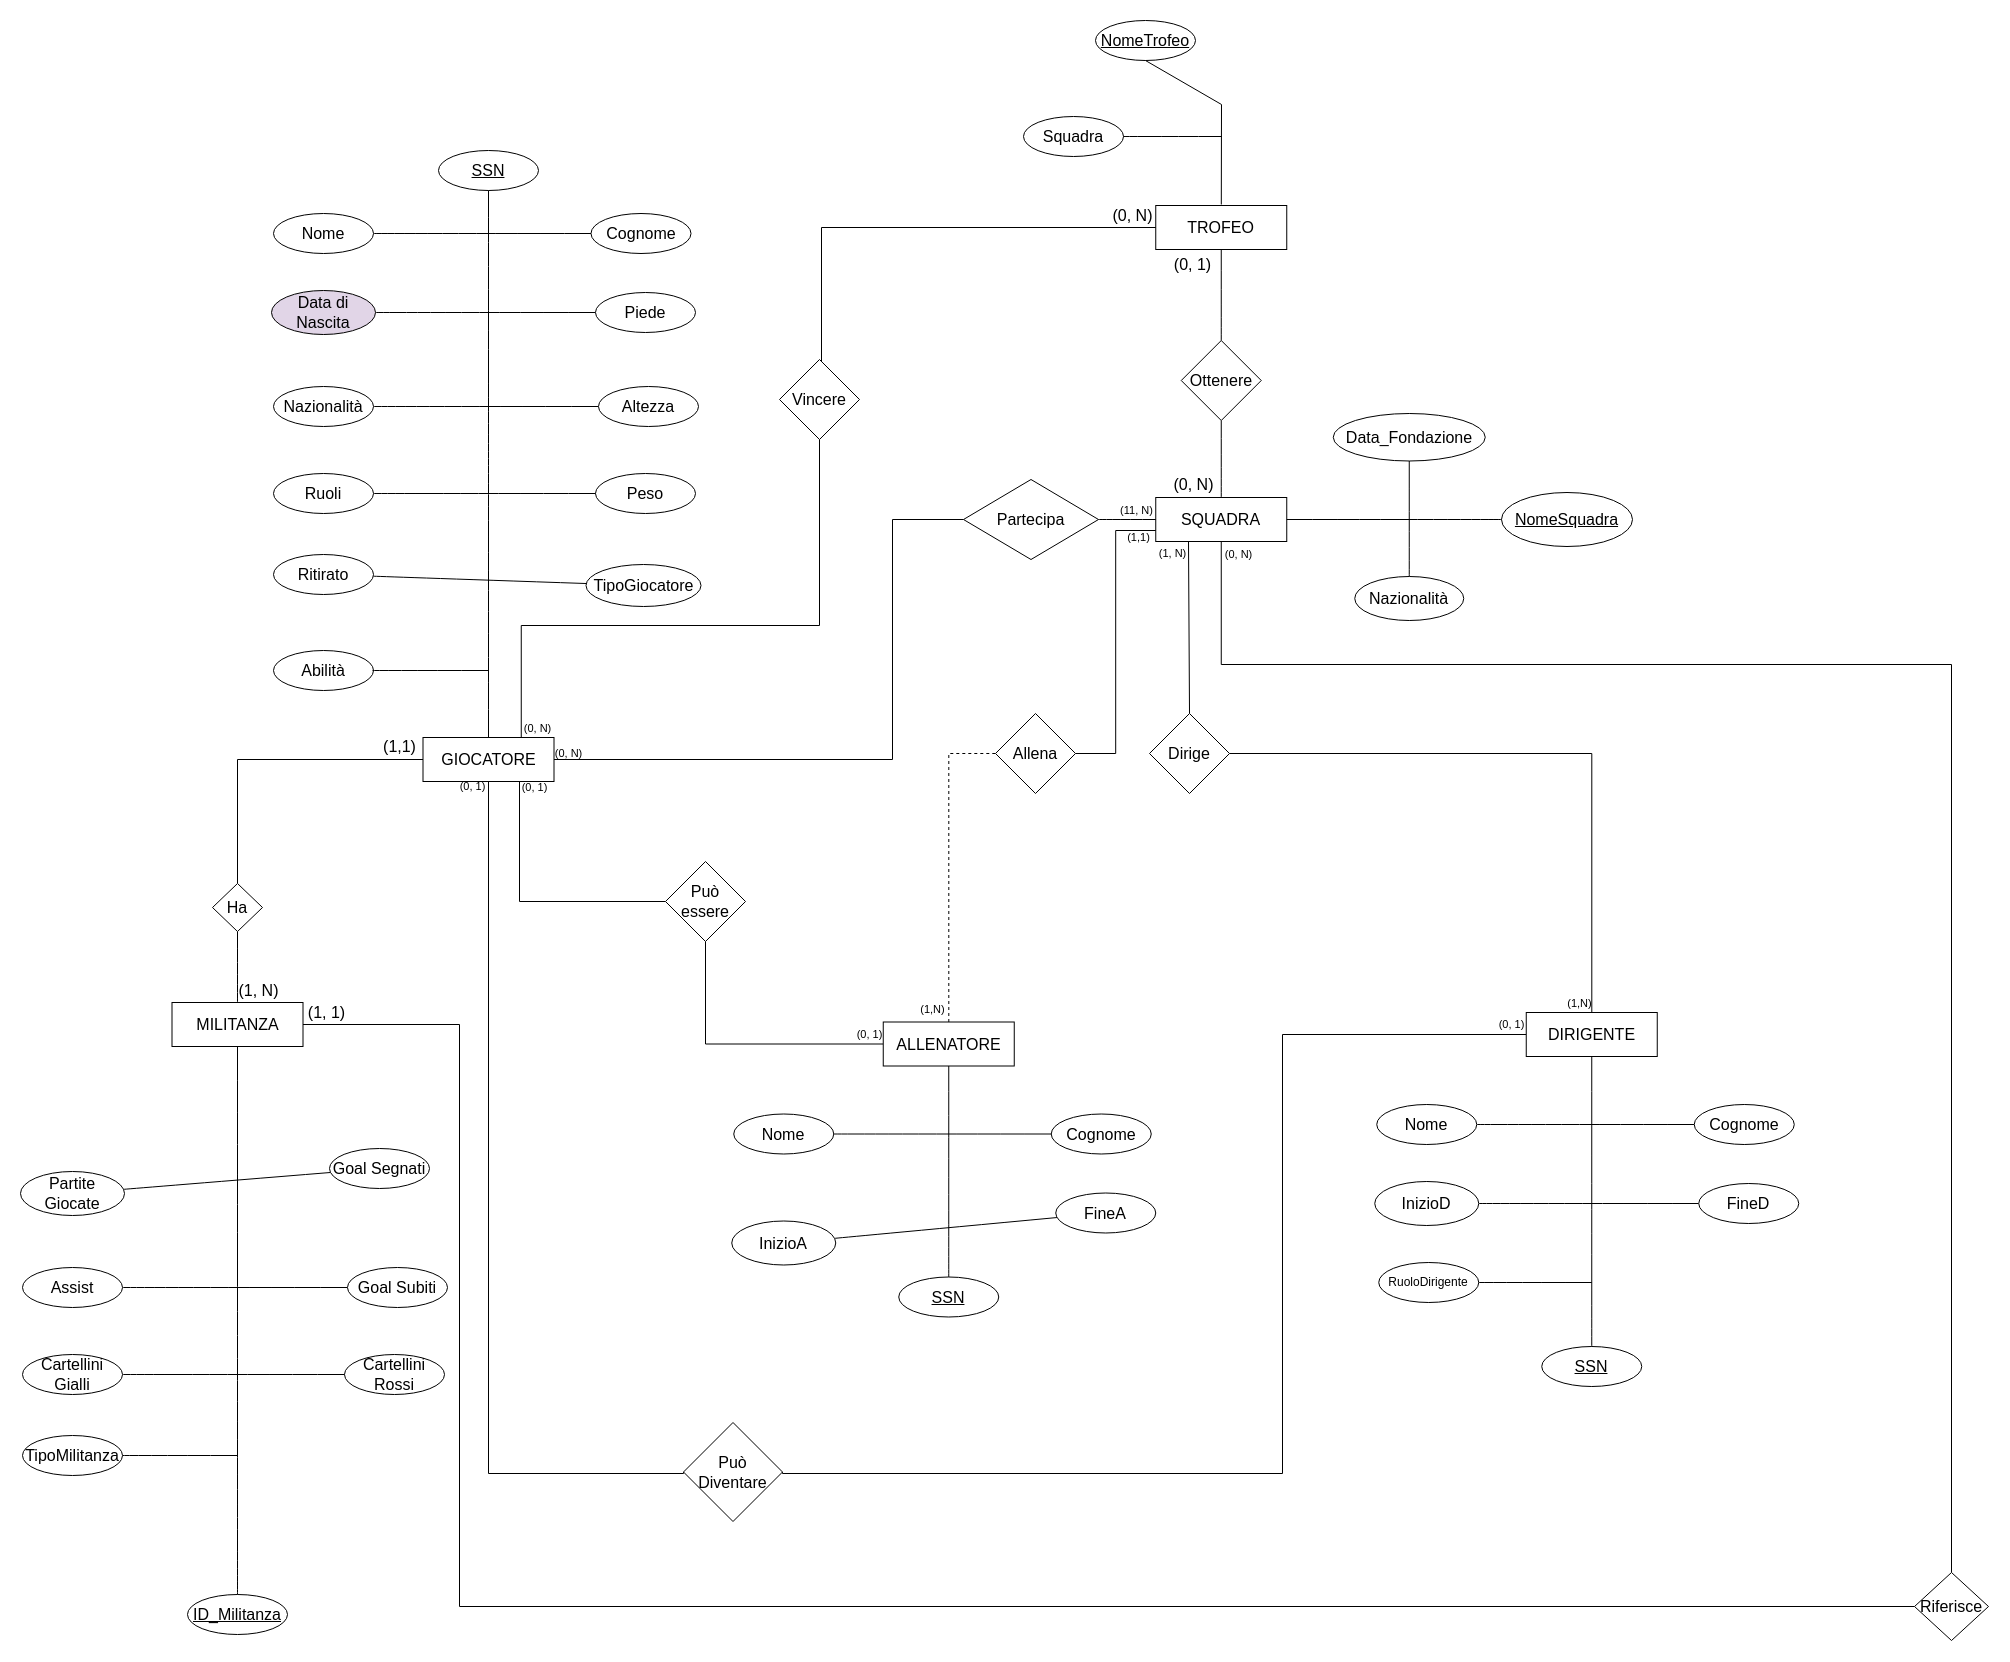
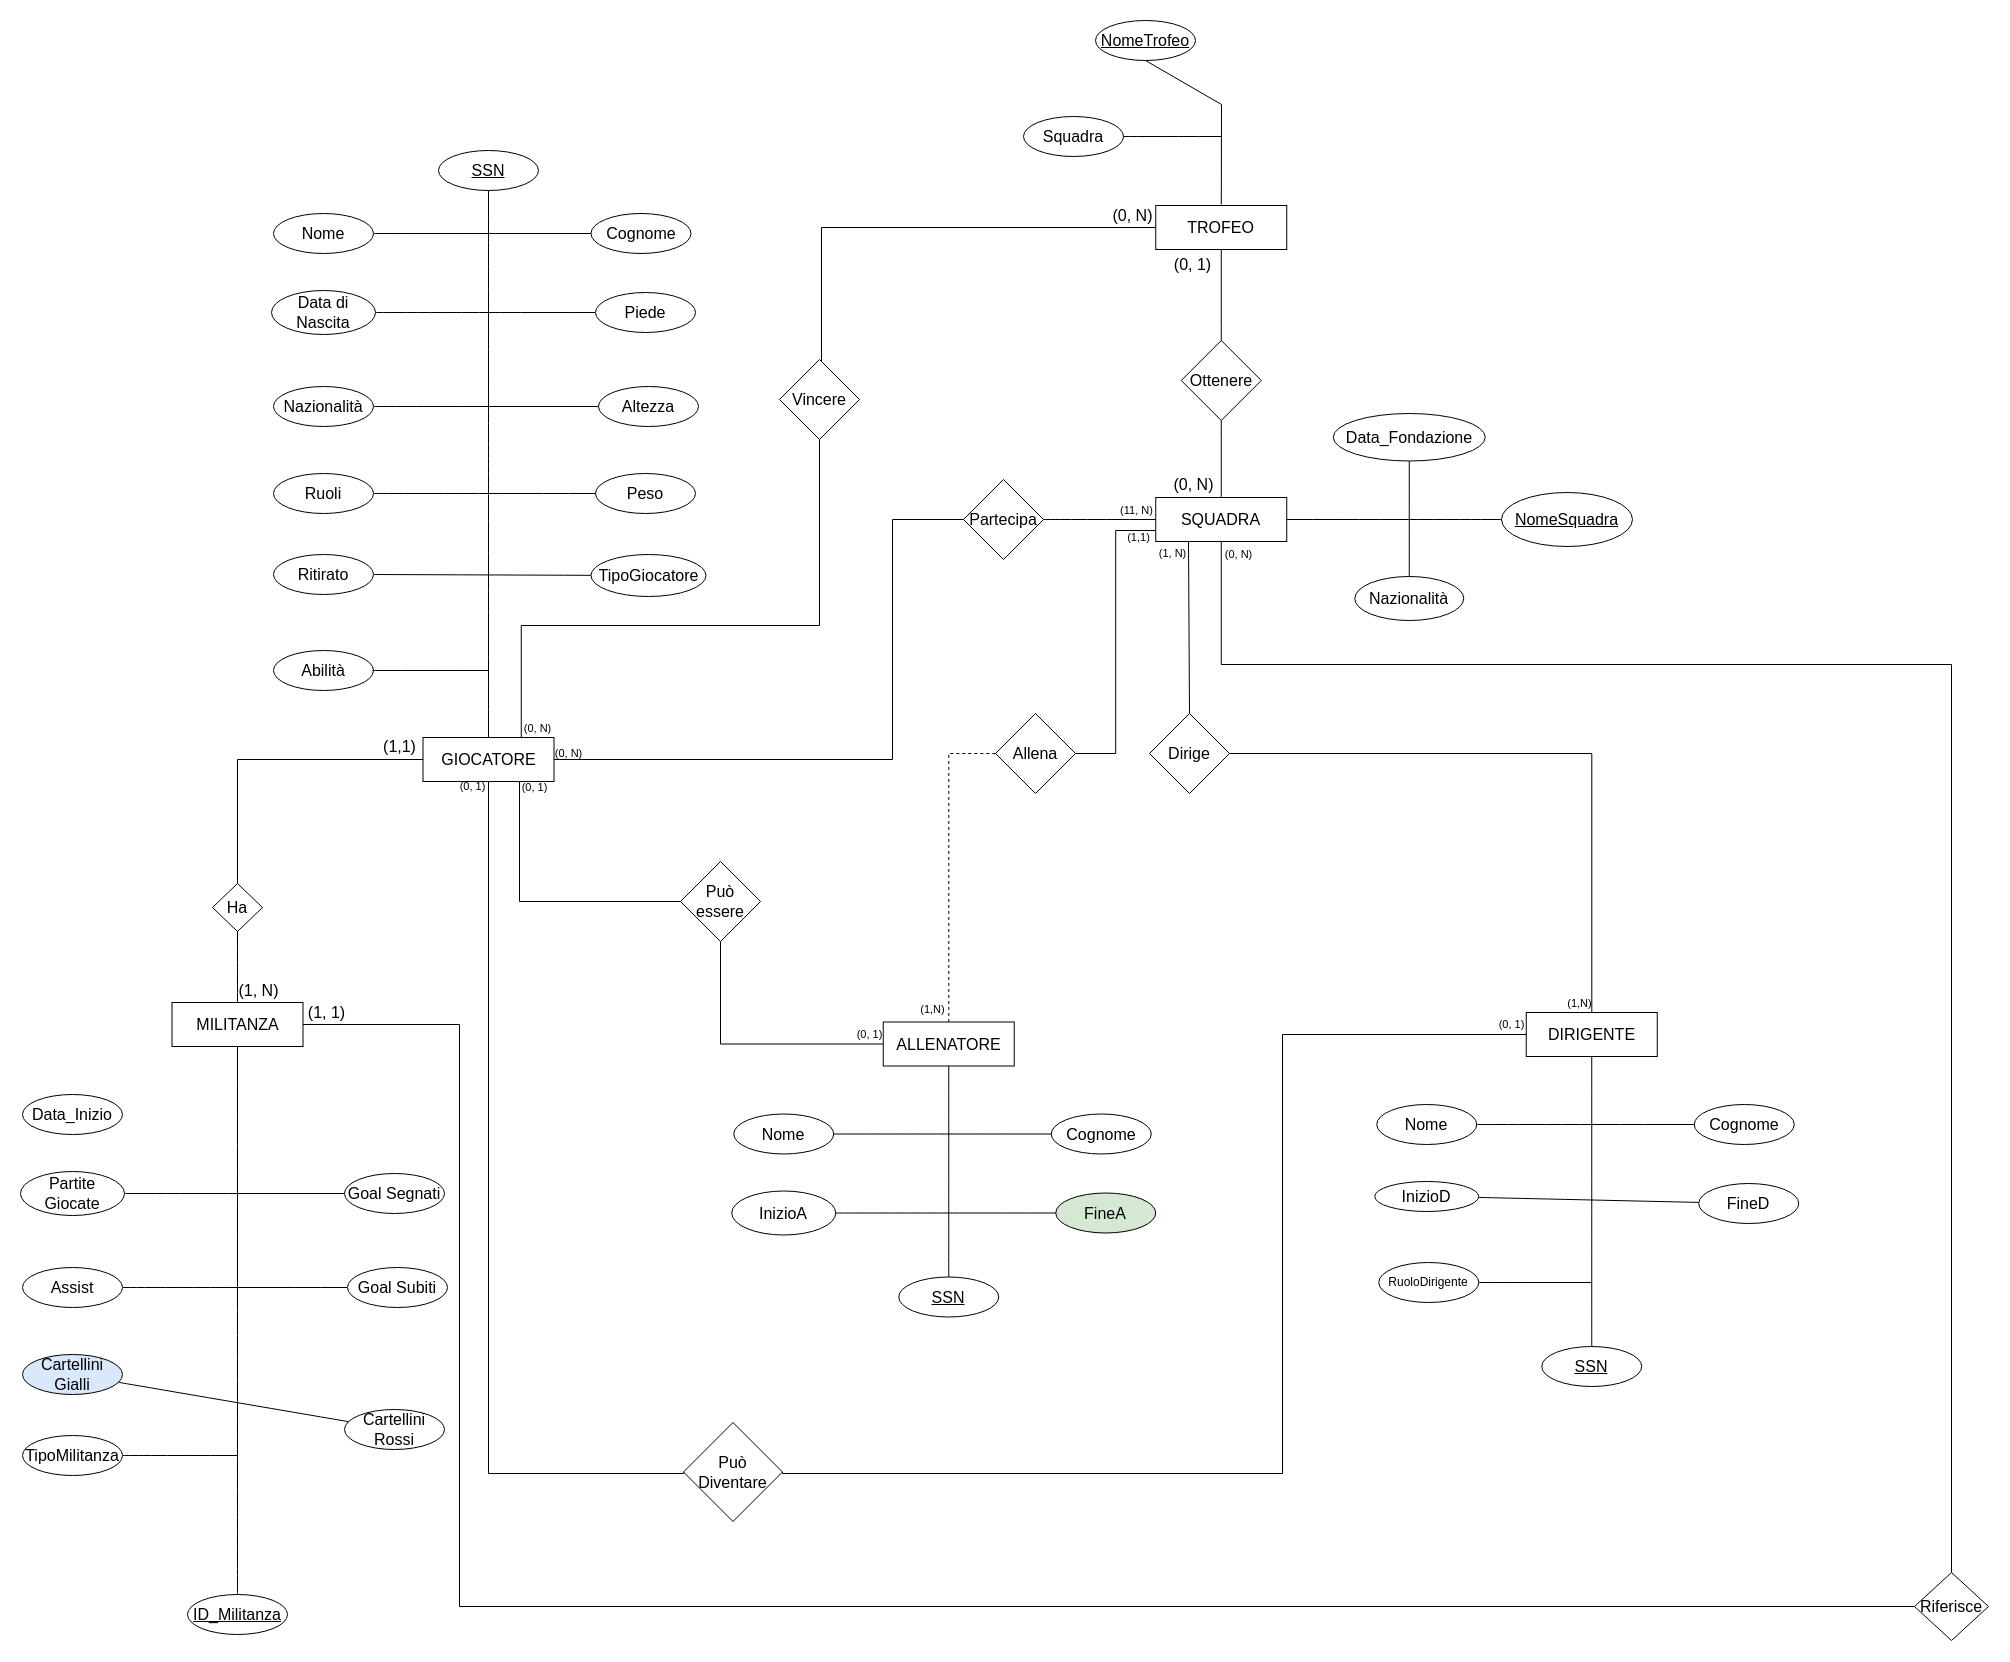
node "Data di Nascita": fillcolor #e1d5e7 -> #ffffff
node "Partecipa": size 135x80 -> 80x80
node "TipoGiocatore": moved (644, 586) -> (649, 576)
node "Può essere": moved (706, 902) -> (721, 902)
node "Data_Inizio": added
node "Goal Segnati": moved (380, 1169) -> (395, 1194)
node "InizioD": size 104x44 -> 104x30
node "FineA": fillcolor #ffffff -> #d5e8d4
node "InizioA": moved (784, 1243) -> (784, 1213)
node "Cartellini Gialli": fillcolor #ffffff -> #dae8fc
node "Cartellini Rossi": moved (395, 1375) -> (395, 1430)
